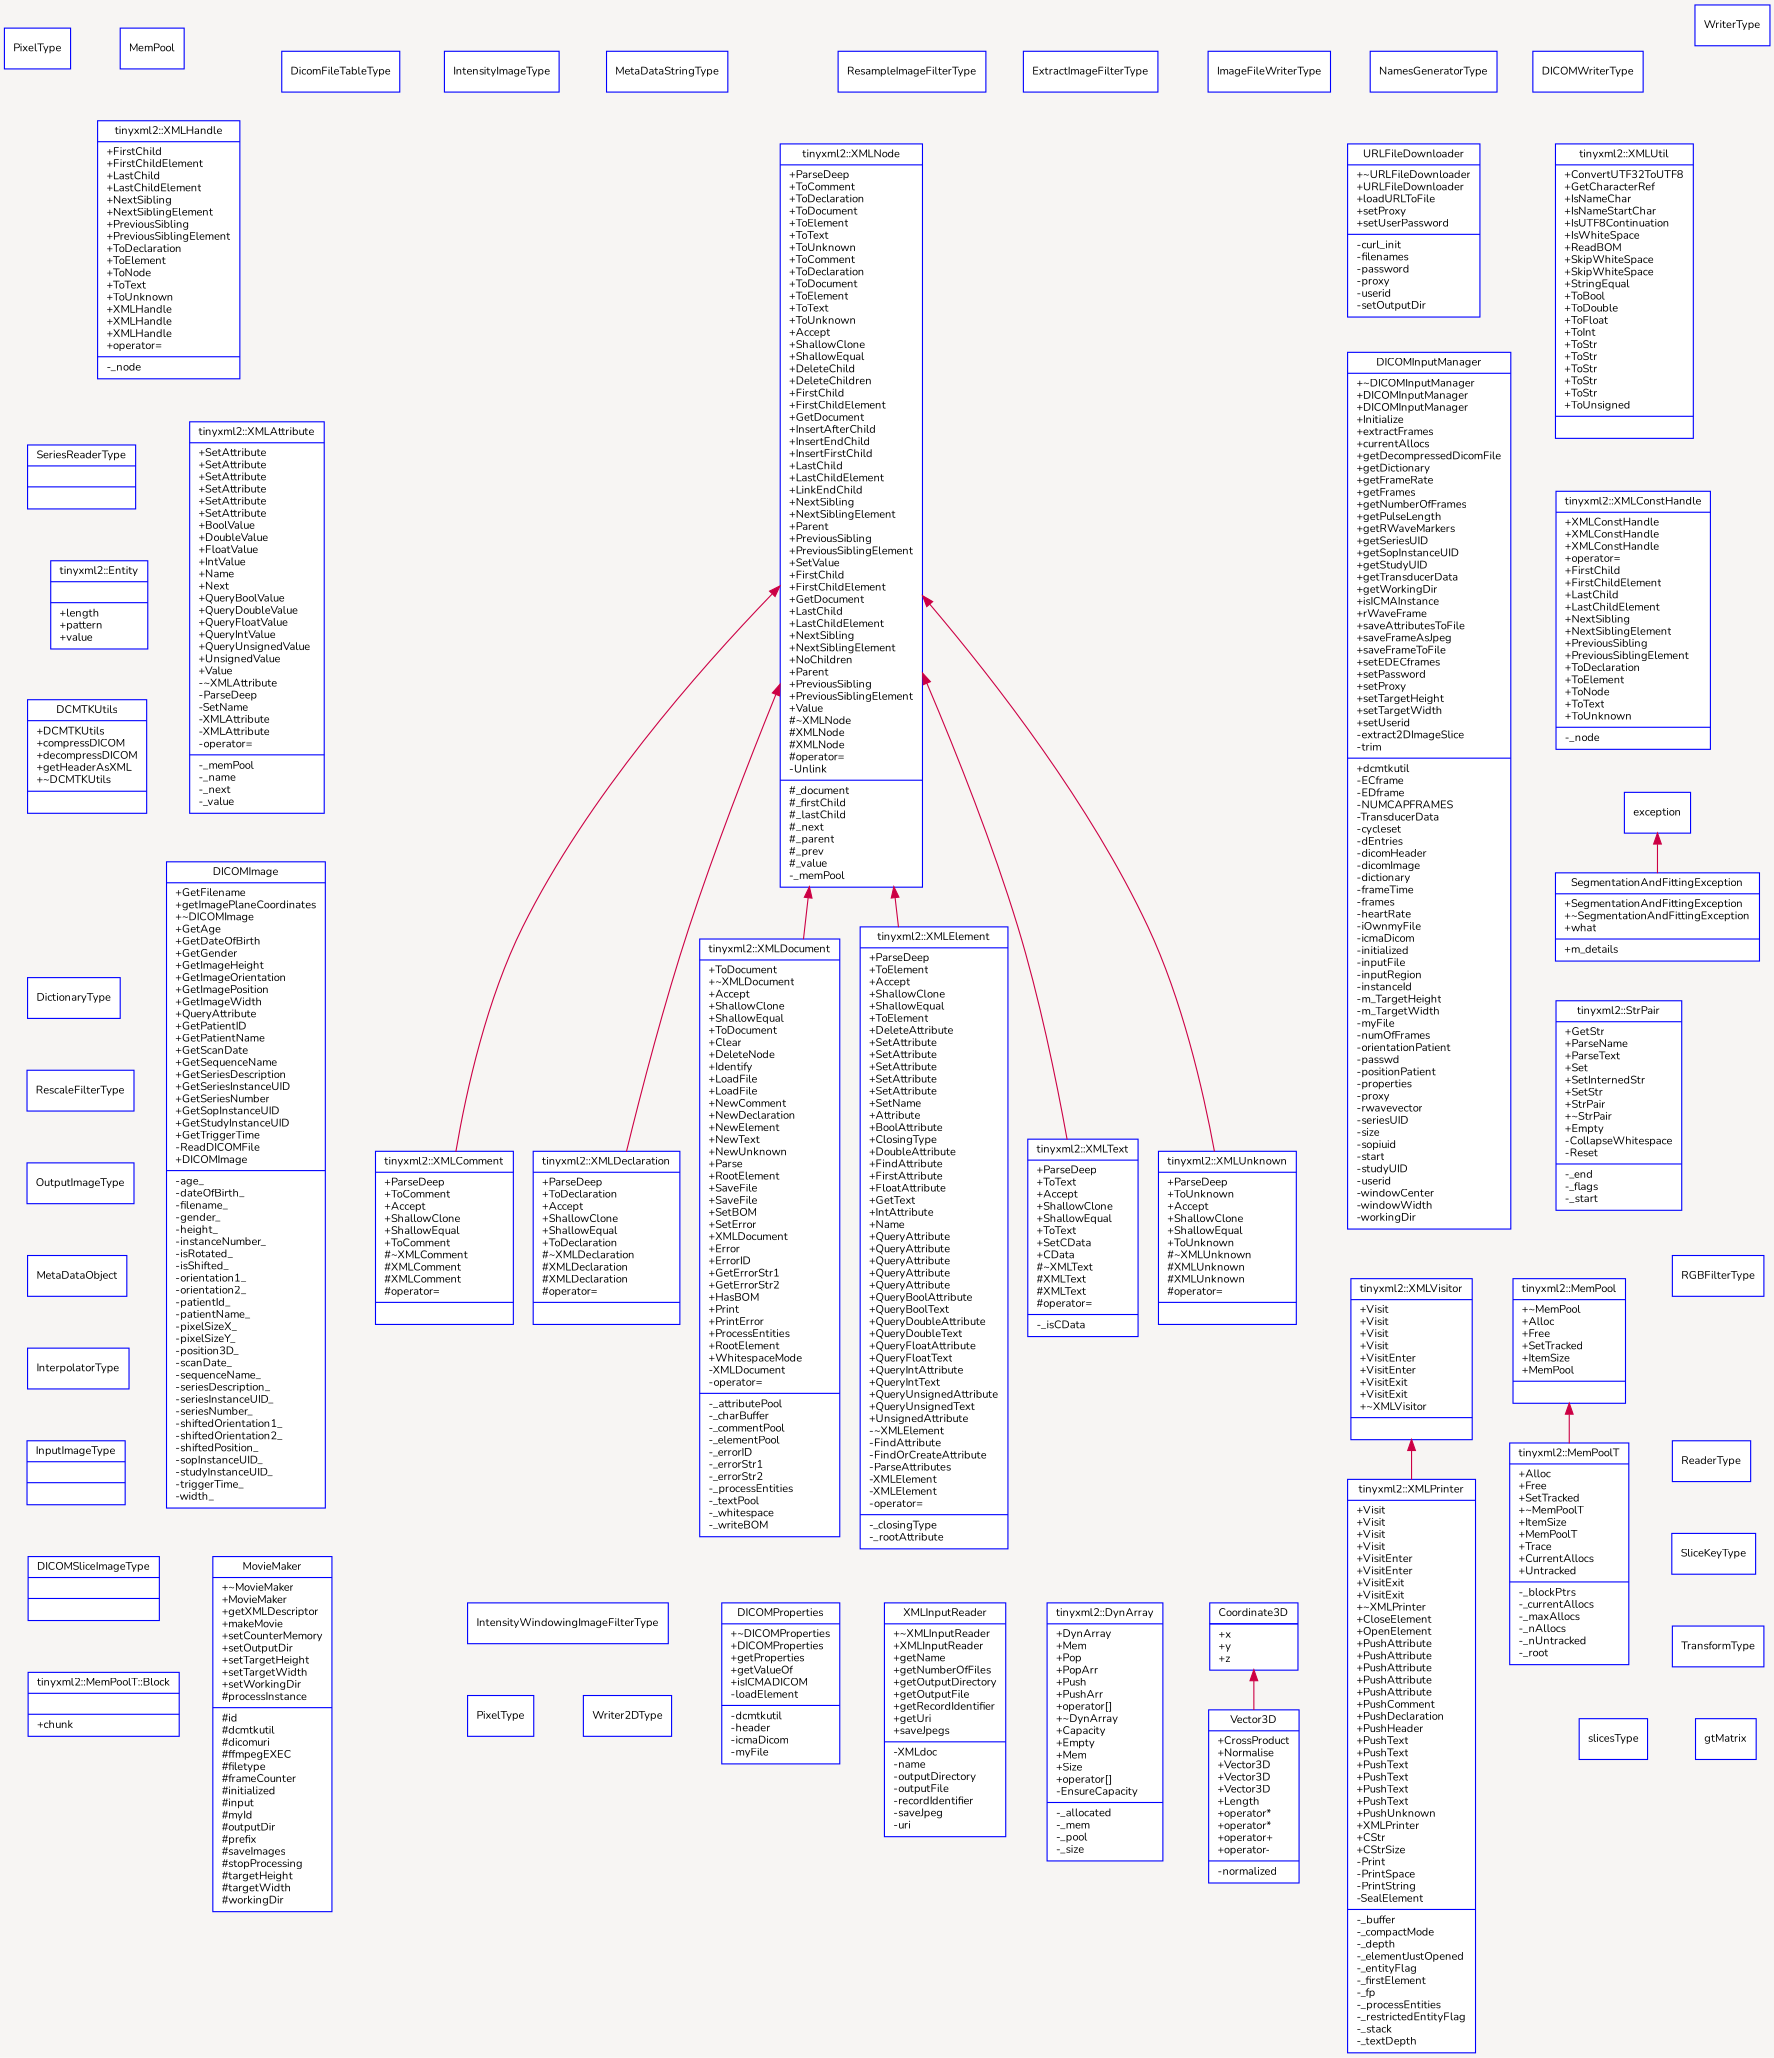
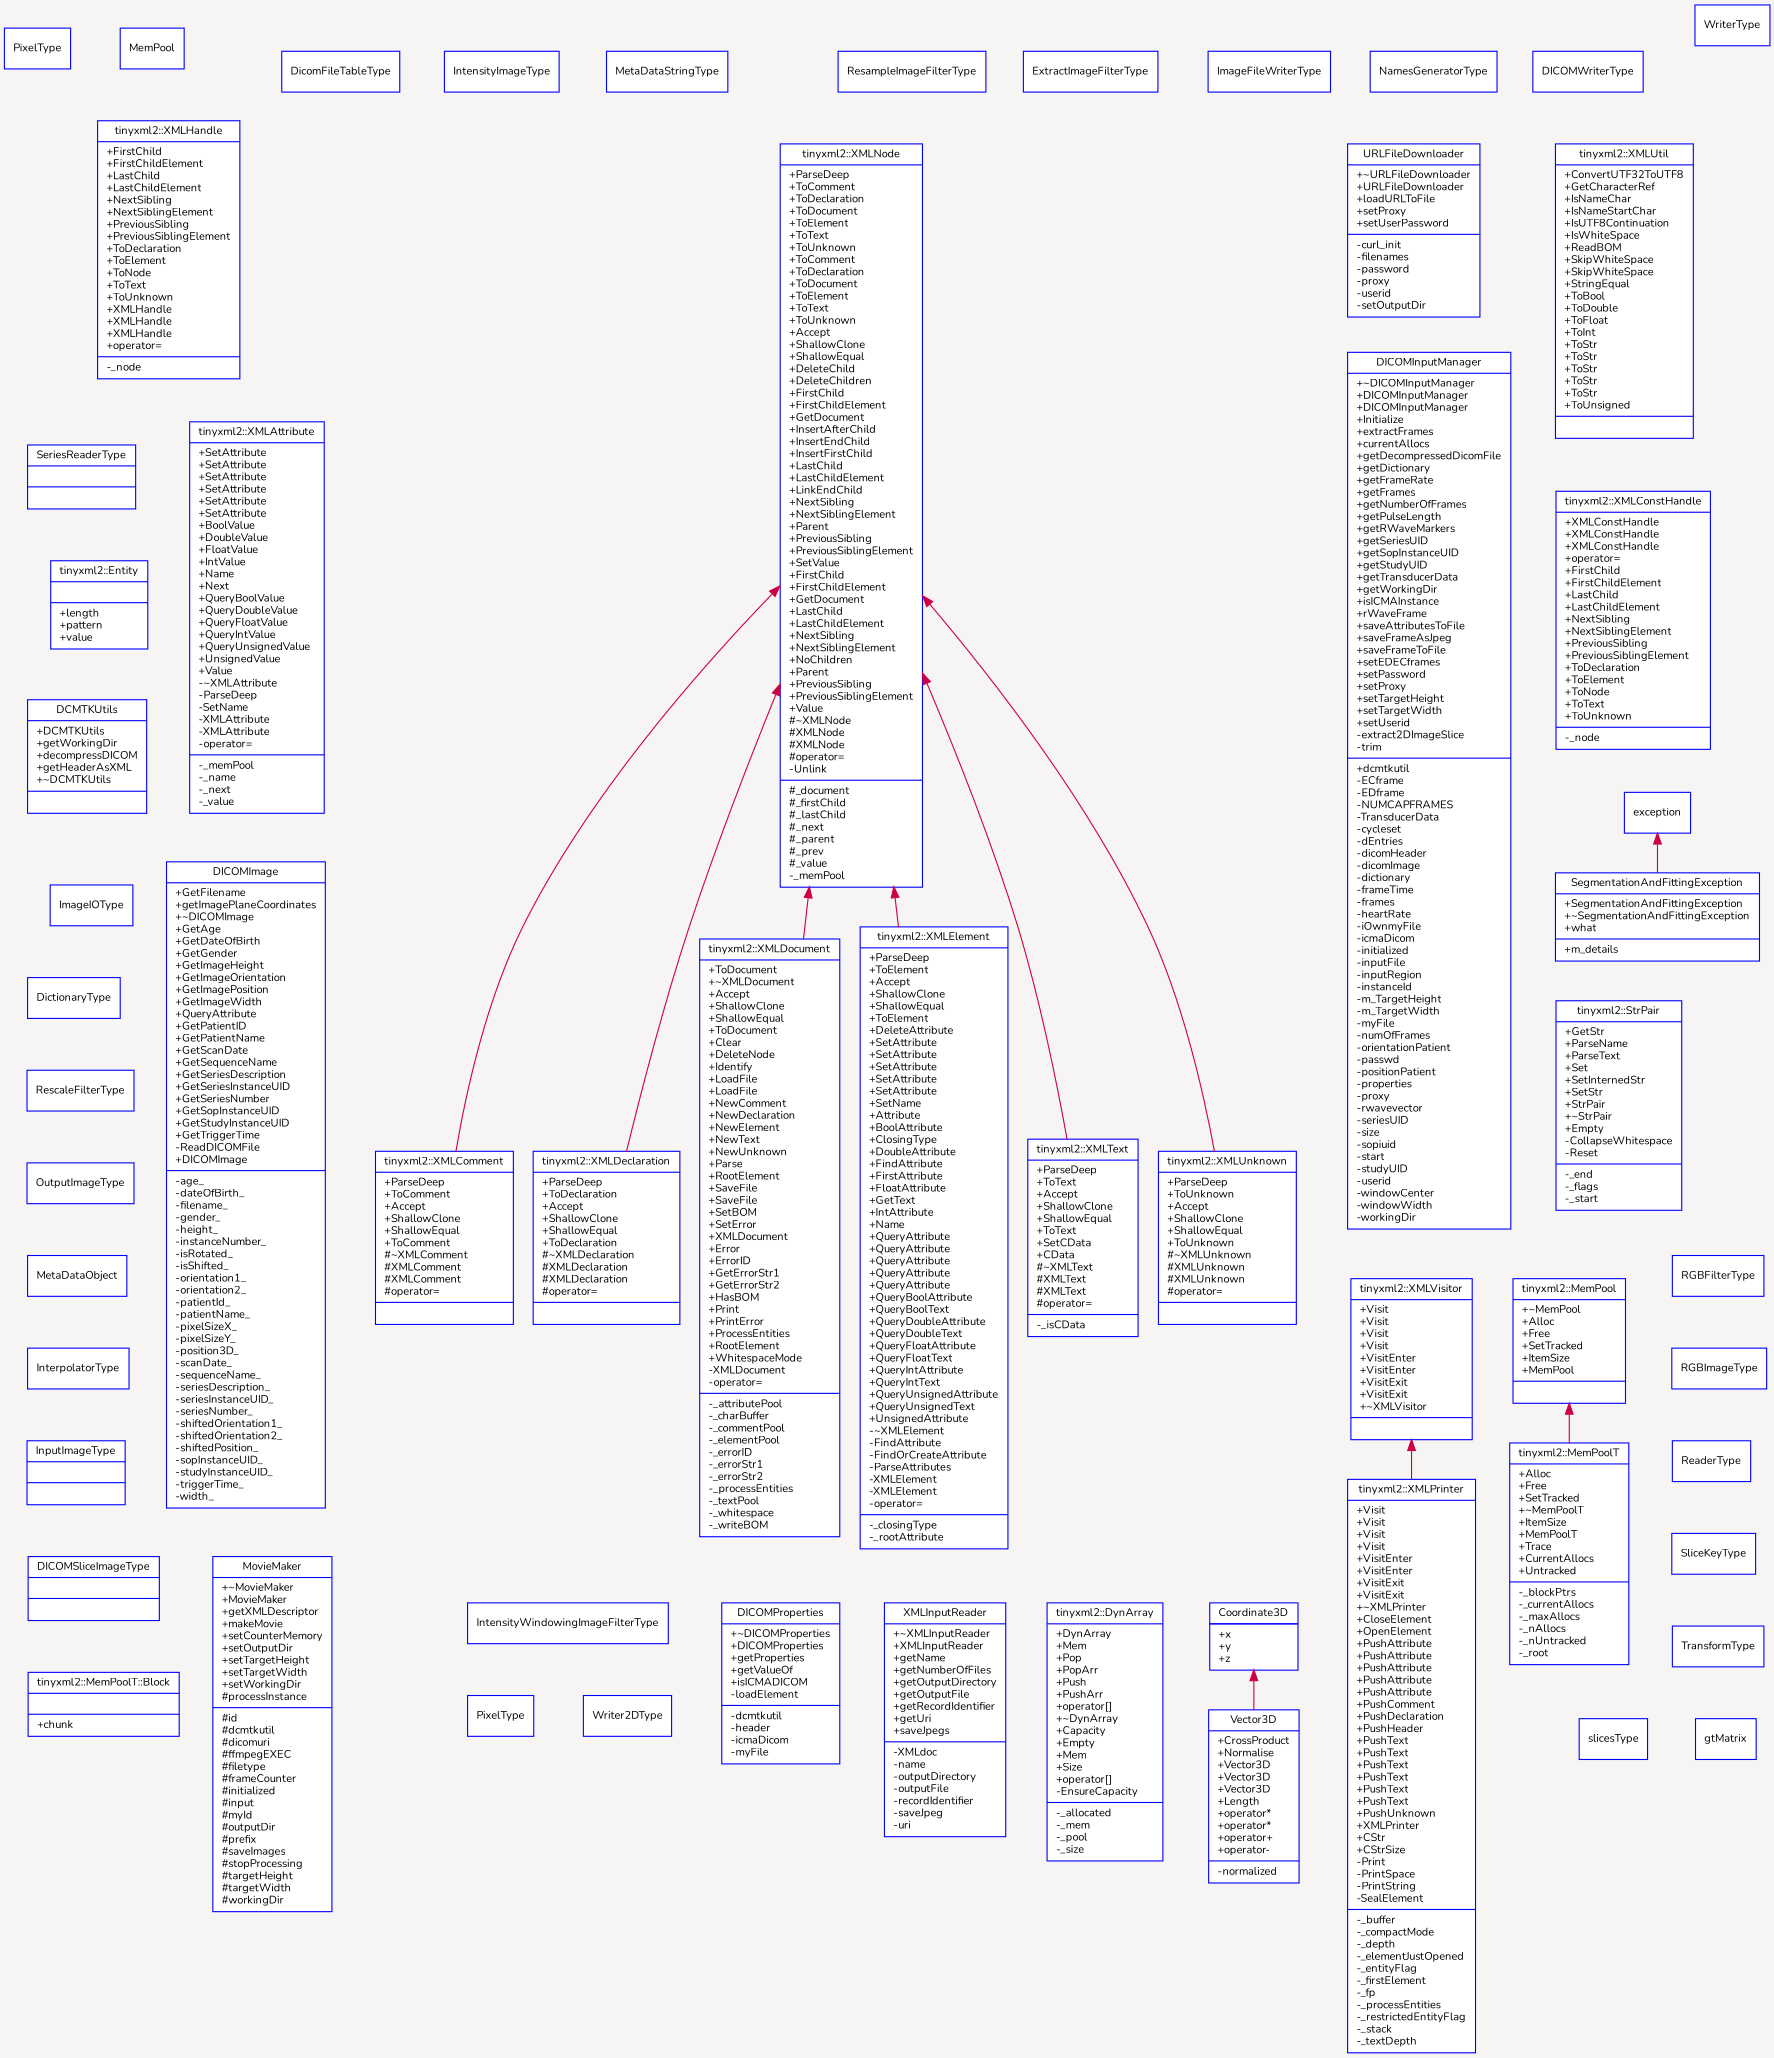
node "DCMTKUtils": text "+compressDICOM" -> "+getWorkingDir"
node "ImageIOType": added
node "RGBImageType": added
